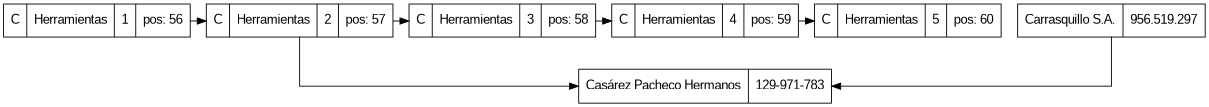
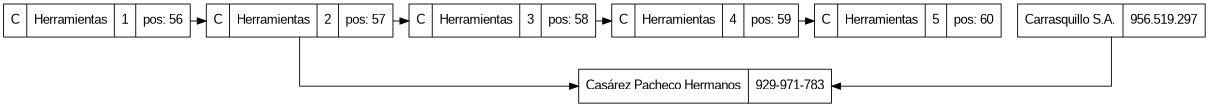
node "Casárez Pacheco Hermanos": text "129-971-783" -> "929-971-783"
